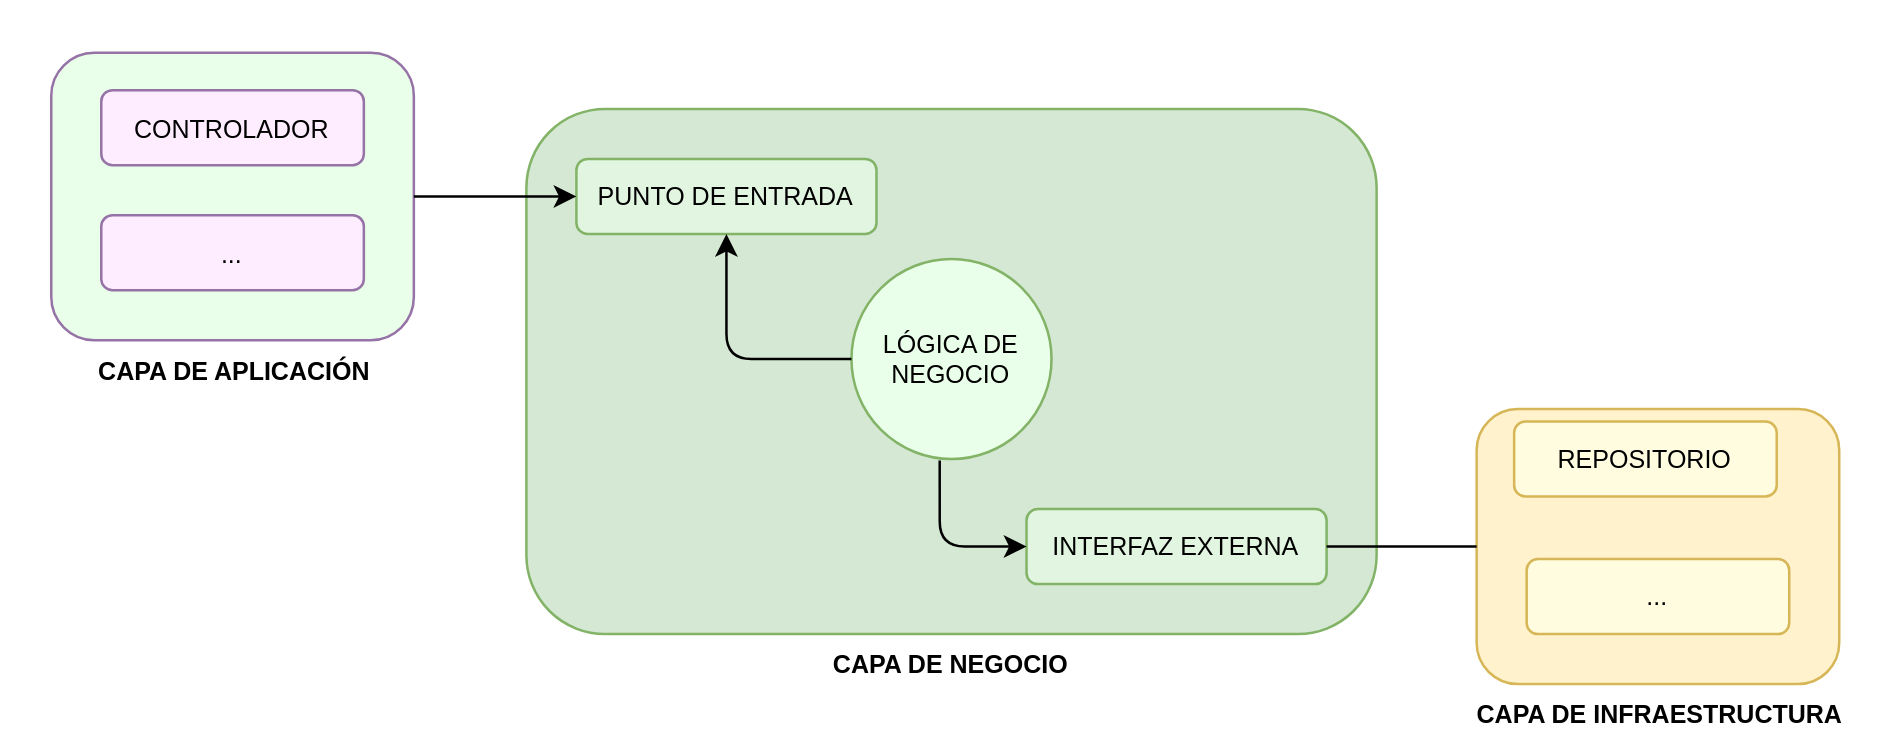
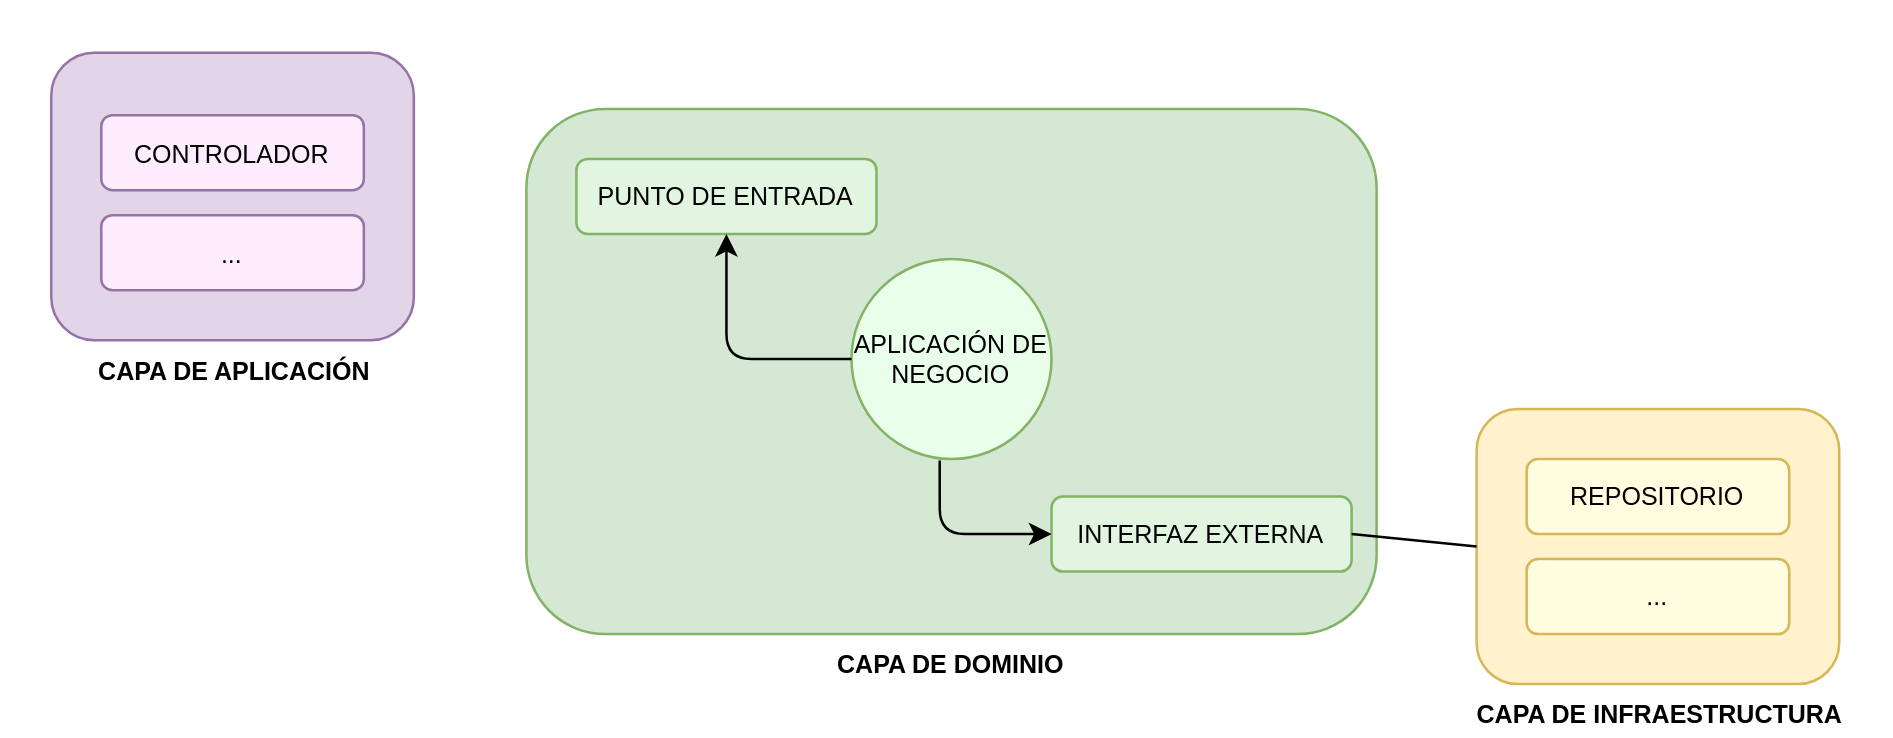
node "CONTROLADOR": moved (233, 128) -> (233, 153)
node "CAPA DE APLICACIÓN": fillcolor #eaffe9 -> #e1d5e7
edge "CAPA DE APLICACIÓN" -> "PUNTO DE ENTRADA": removed
node "LÓGICA DE NEGOCIO": label "LÓGICA DE NEGOCIO" -> "APLICACIÓN DE NEGOCIO"
node "REPOSITORIO": moved (1645, 459) -> (1658, 496)
node "INTERFAZ EXTERNA": moved (1176, 546) -> (1201, 534)
node "CAPA DE NEGOCIO": label "CAPA DE NEGOCIO" -> "CAPA DE DOMINIO"
